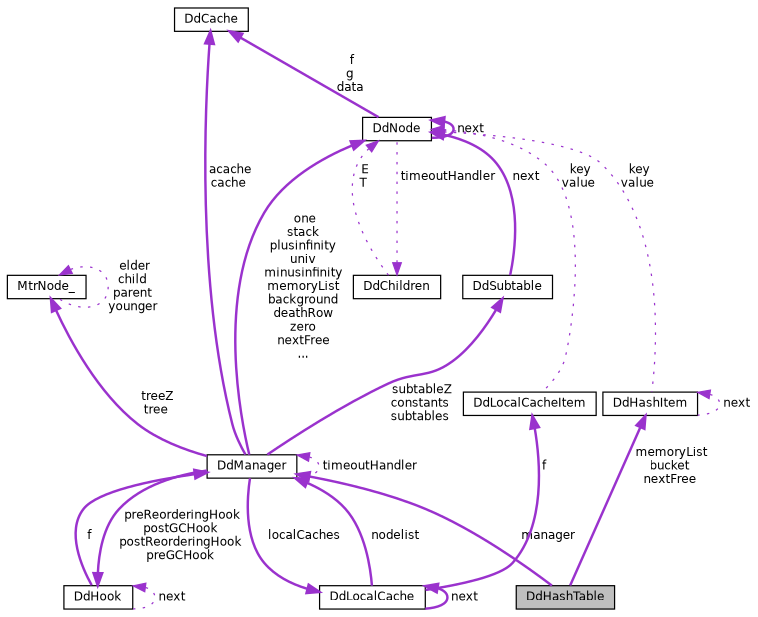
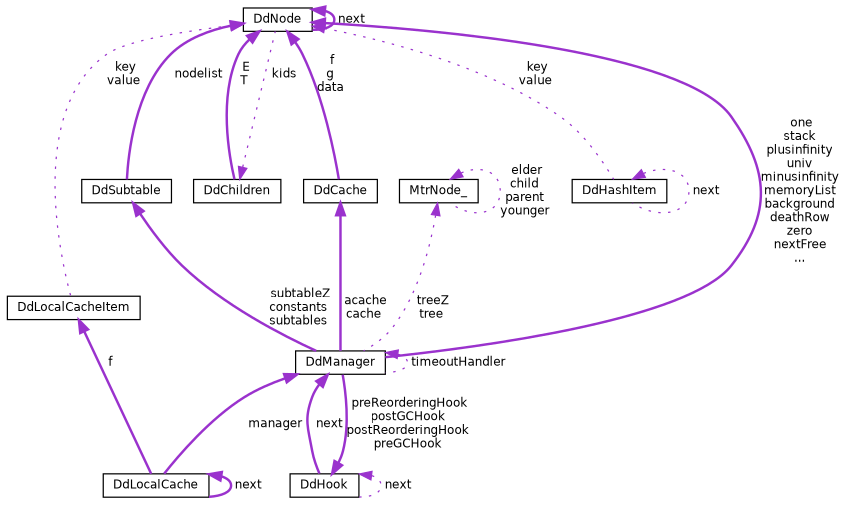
edge "DdNode" -> "DdCache": reversed
edge "DdNode" -> "DdChildren": label " timeoutHandler" -> " kids"
edge "DdSubtable" -> "DdNode": label " next" -> " nodelist"
edge "DdChildren" -> "DdNode": style dotted -> bold
edge "DdManager" -> "MtrNode_": style bold -> dotted
edge "DdHook" -> "DdManager": label " f" -> " next"
edge "DdLocalCache" -> "DdManager": label " nodelist" -> " manager"
edge "DdManager" -> "DdLocalCache": removed, label "localCaches"
node "DdHashTable": removed
